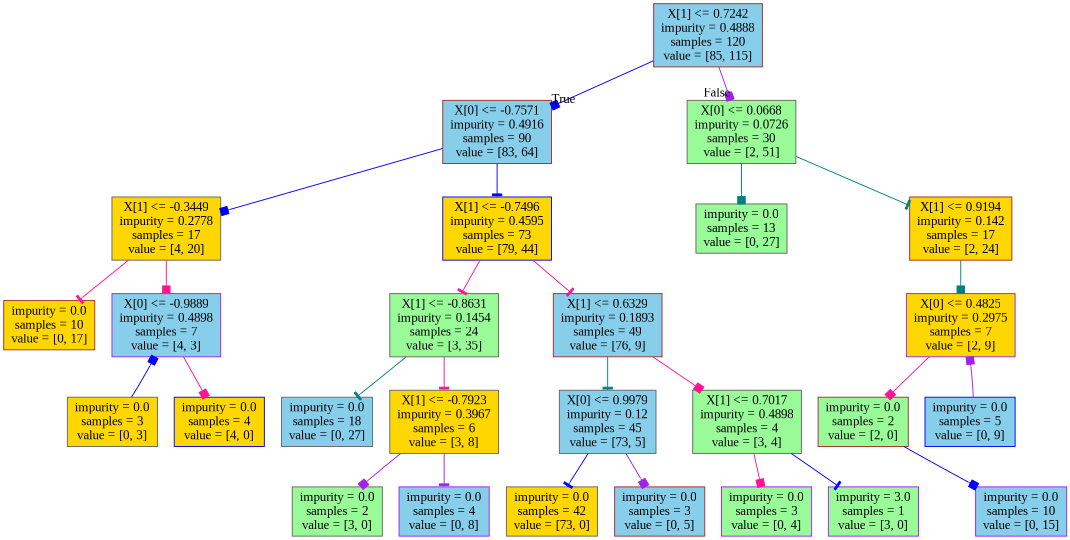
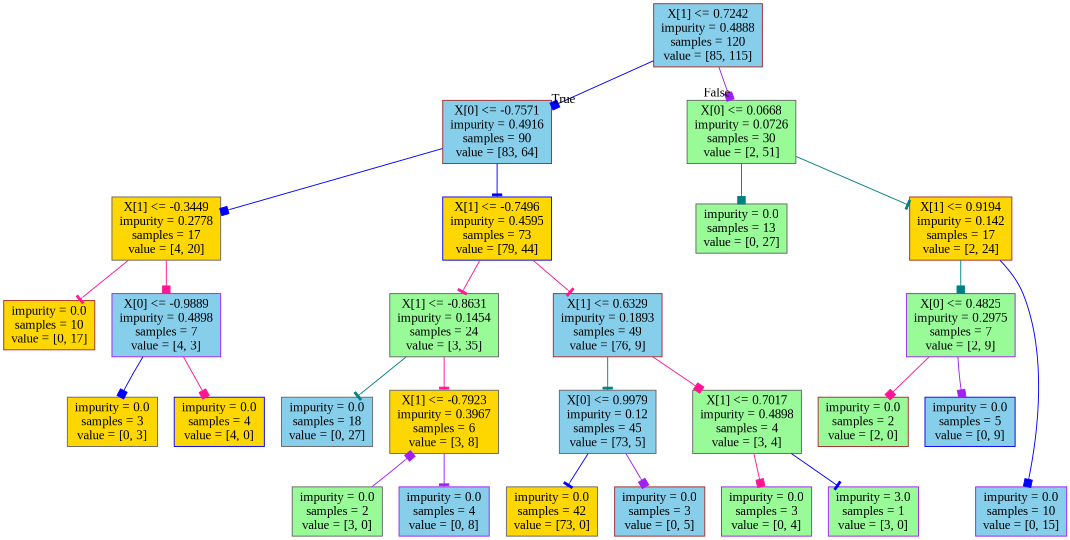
node "X[0] <= 0.4825 impurity = 0.2975 samples = 7 value = [2, 9]": fillcolor gold -> palegreen
edge "impurity = 0.0 samples = 3 value = [0, 3]" -> "X[0] <= -0.9889 impurity = 0.4898 samples = 7 value = [4, 3]": reversed
edge "impurity = 0.0 samples = 5 value = [0, 9]" -> "X[0] <= 0.4825 impurity = 0.2975 samples = 7 value = [2, 9]": reversed
edge "impurity = 0.0 samples = 2 value = [2, 0]" -> "impurity = 0.0 samples = 10 value = [0, 15]": now "X[1] <= 0.9194 impurity = 0.142 samples = 17 value = [2, 24]" -> "impurity = 0.0 samples = 10 value = [0, 15]"
edge "X[1] <= -0.7923 impurity = 0.3967 samples = 6 value = [3, 8]" -> "impurity = 0.0 samples = 2 value = [3, 0]": reversed
